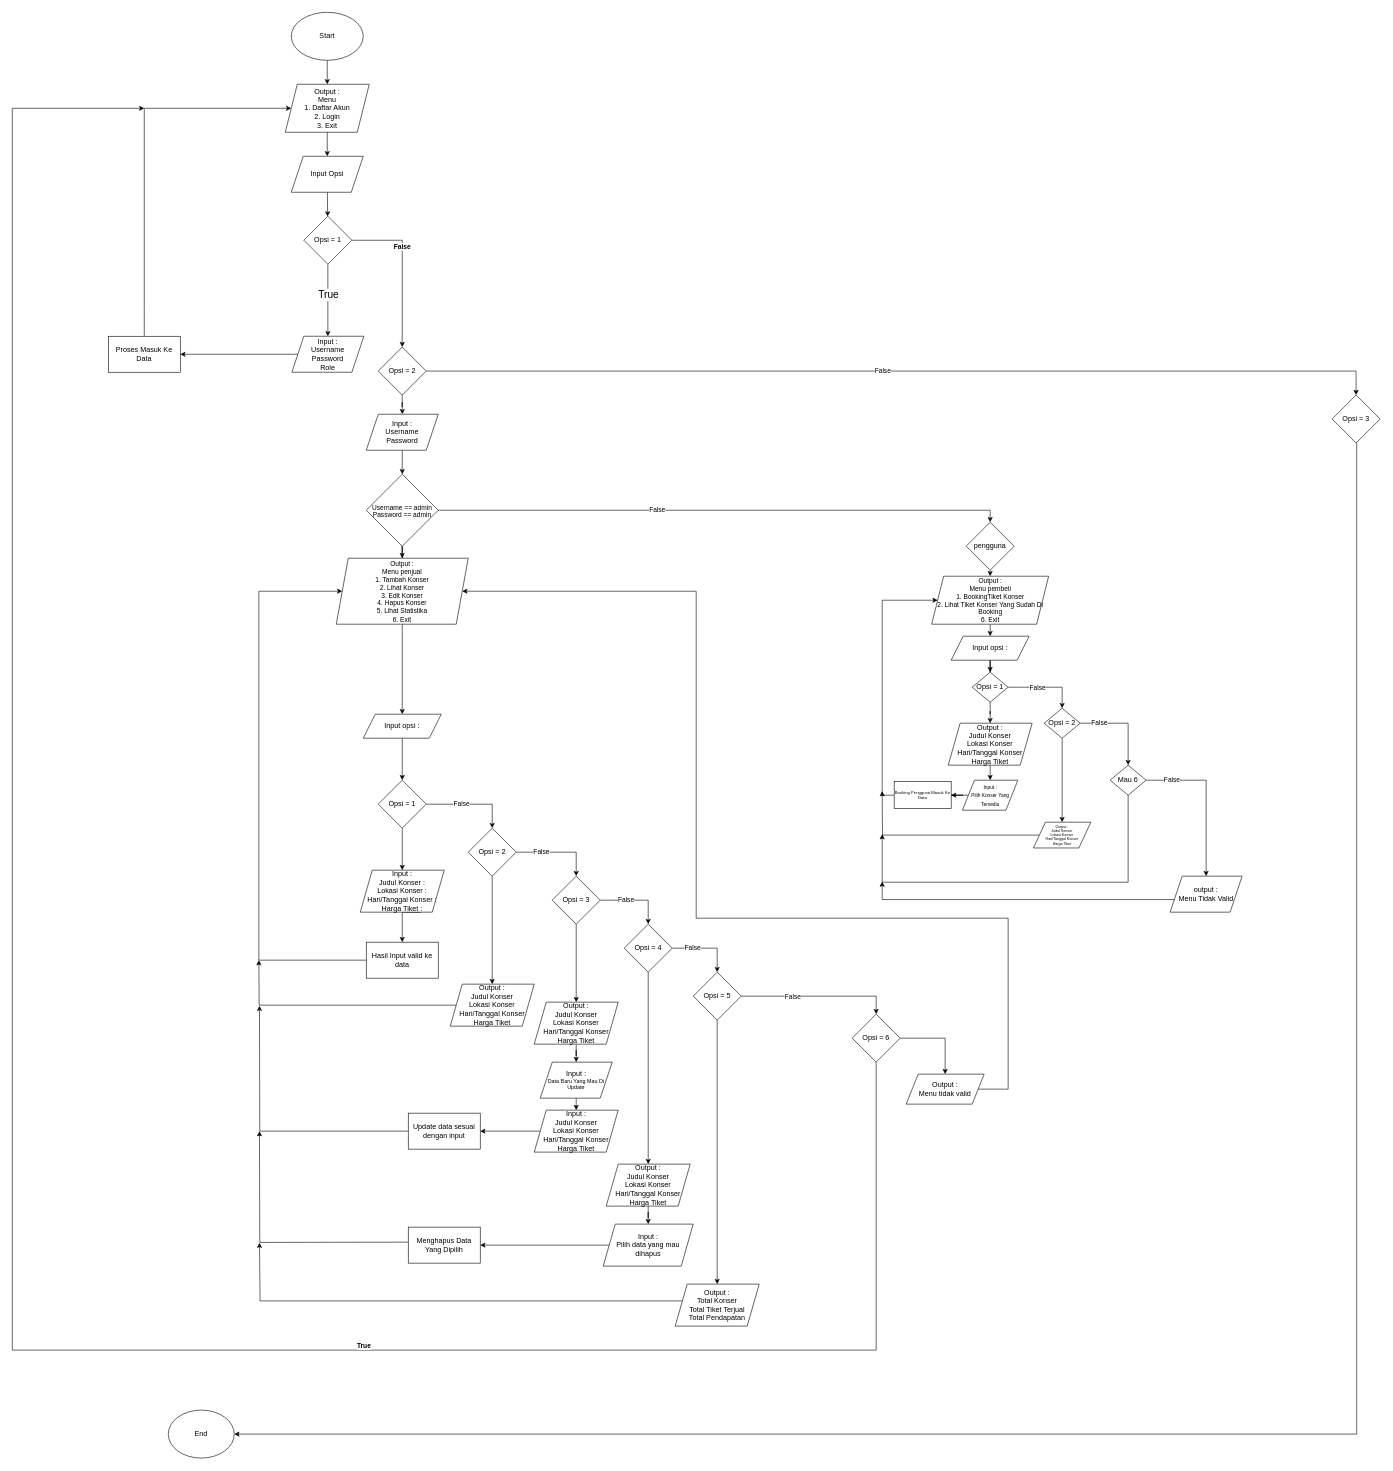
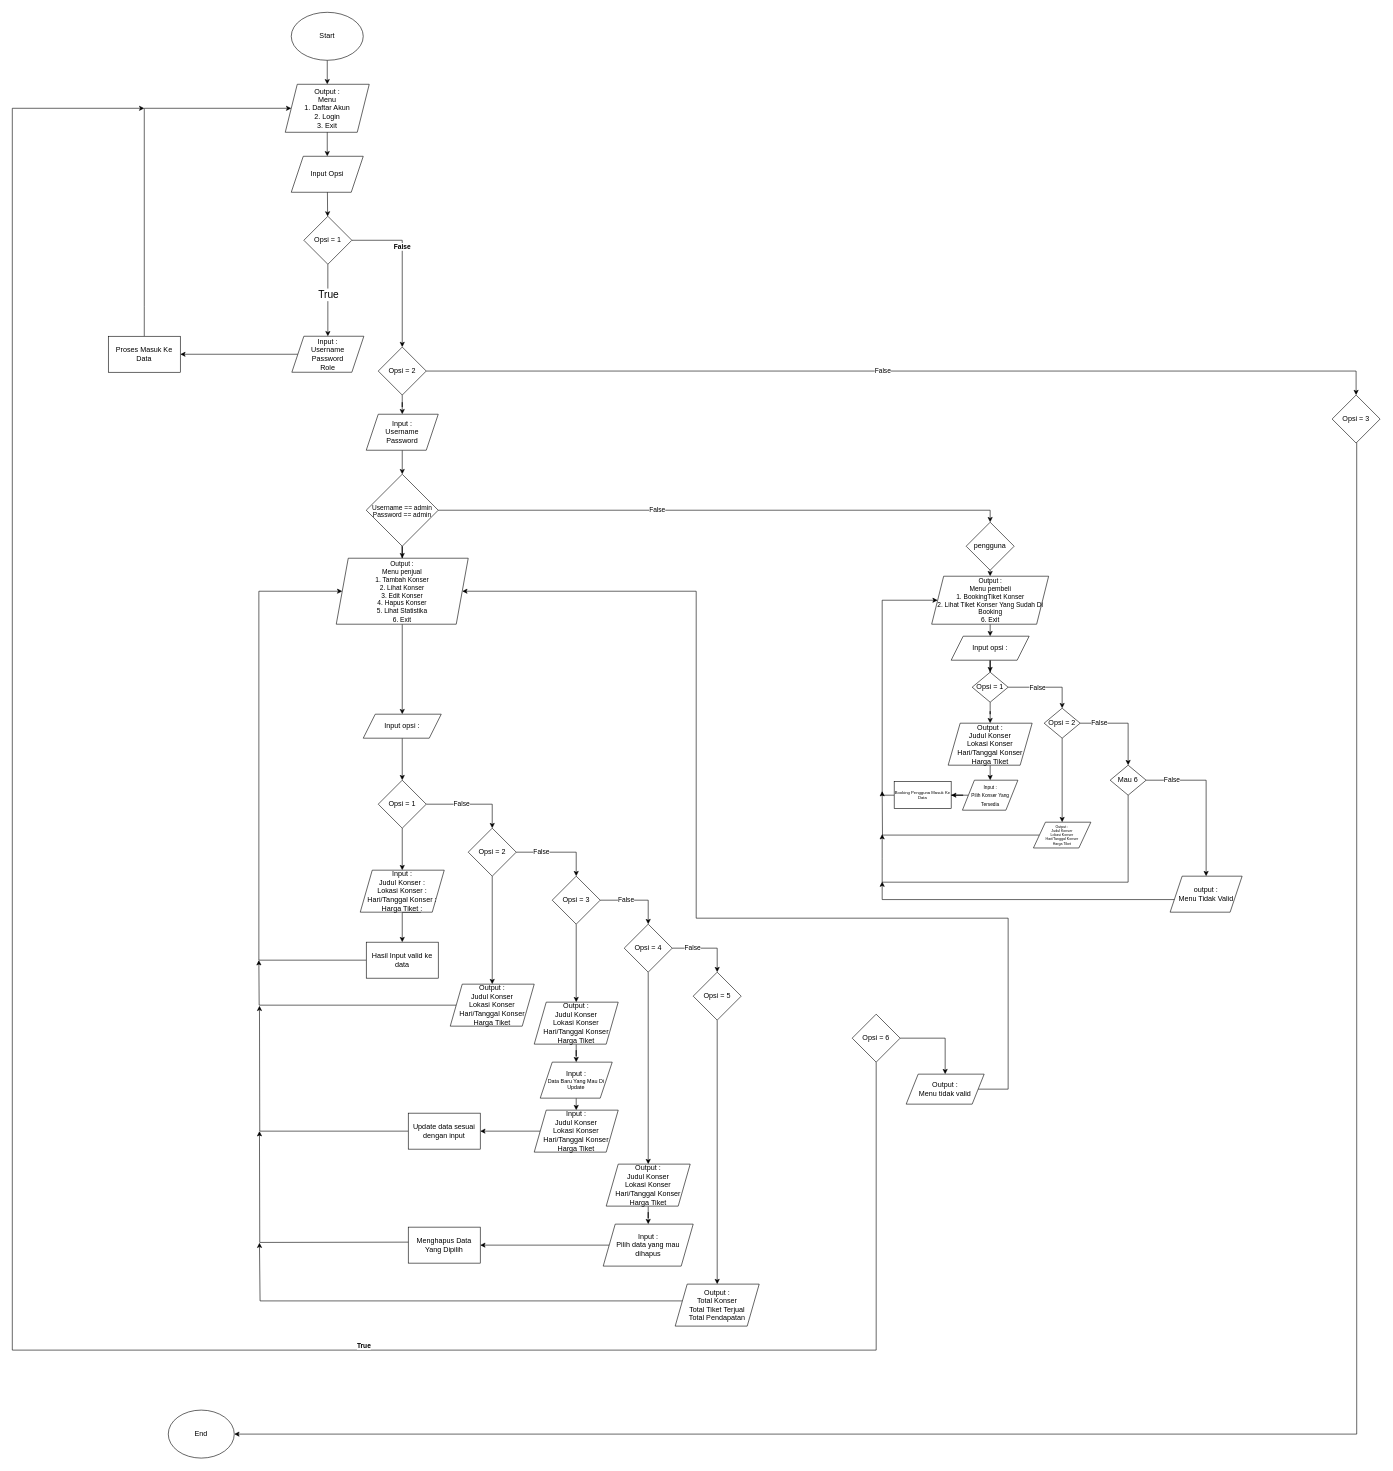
edge "Opsi = 5" -> "Opsi = 6": removed, label "False"
